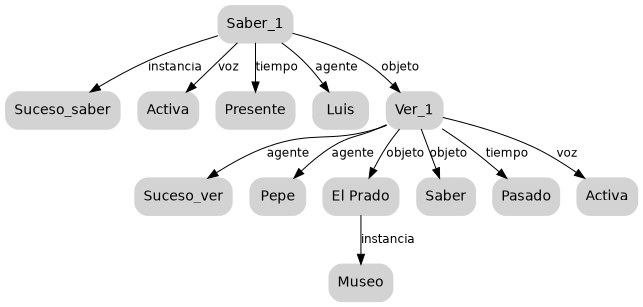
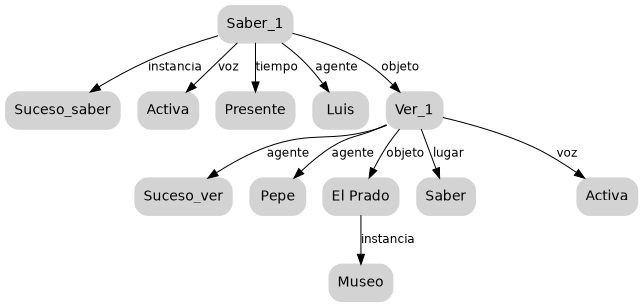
edge "Ver_1" -> "Saber": label "objeto" -> "lugar"
node "Pasado": removed
